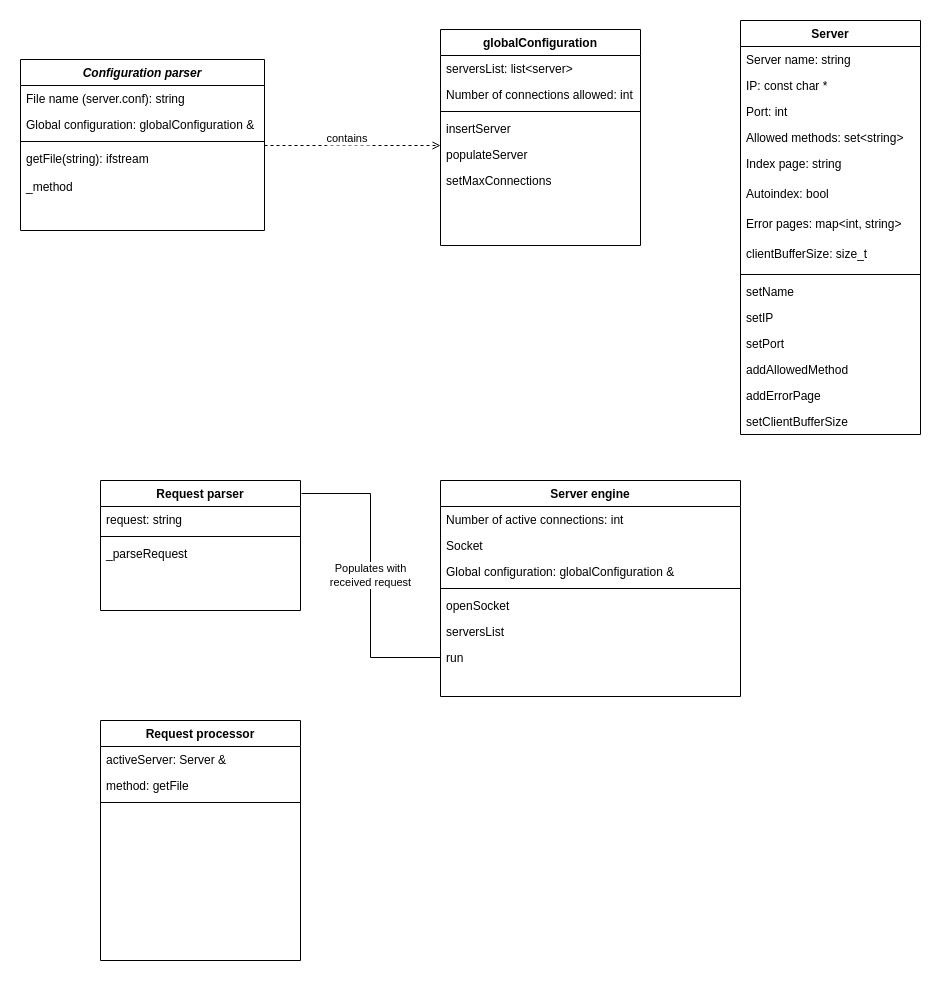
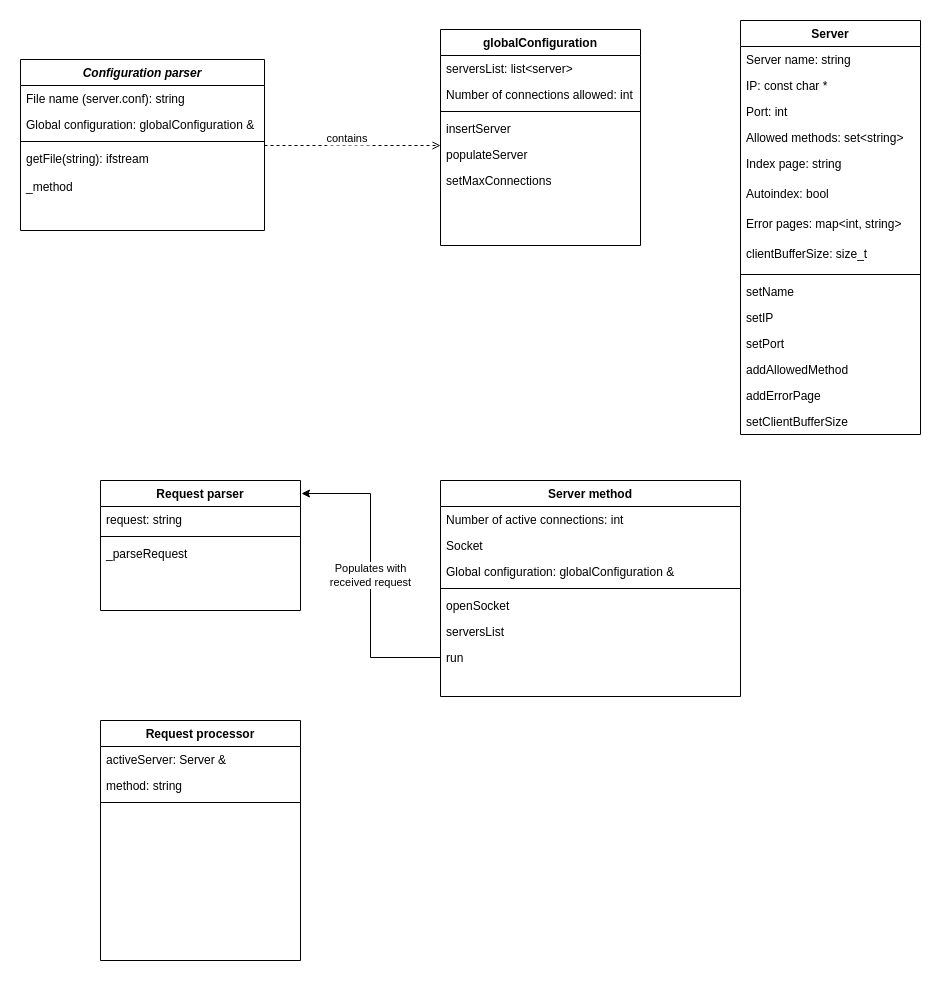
edge "Request parser" -- "run": arrowhead none -> classic
node "Server engine": label "Server engine" -> "Server method"
node "method: getFile": label "method: getFile" -> "method: string"
